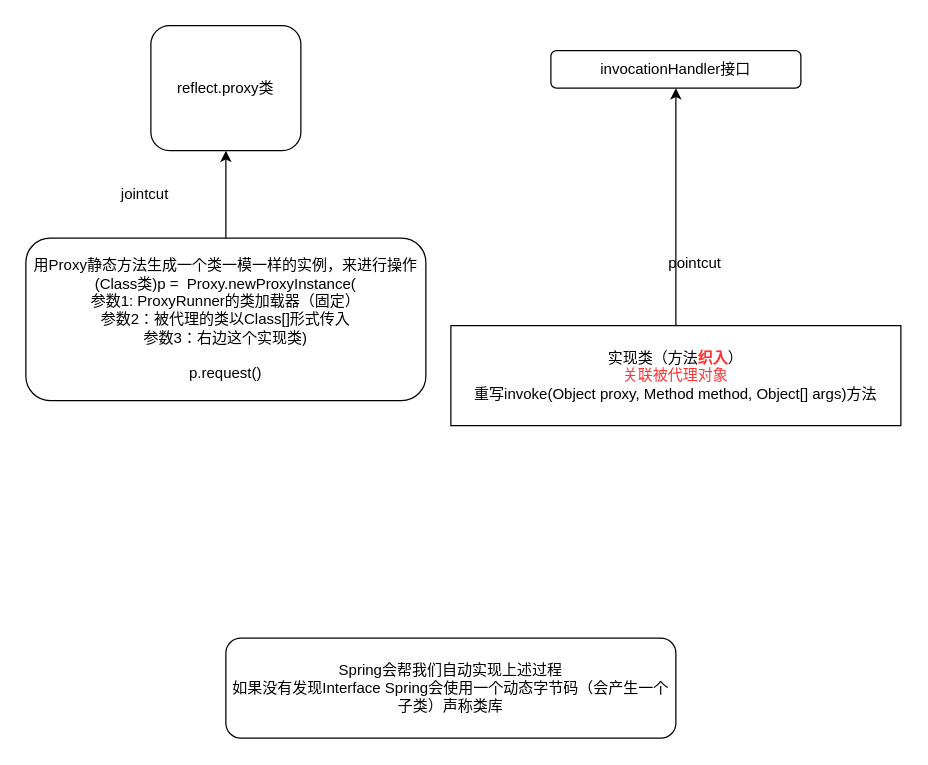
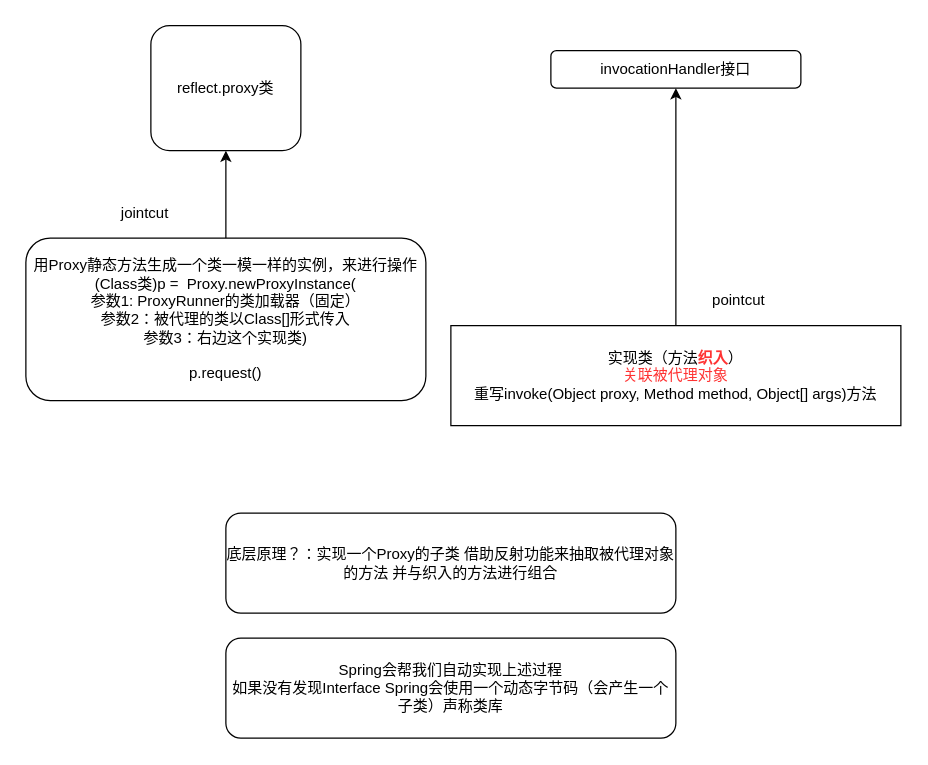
node "jointcut": moved (144, 194) -> (144, 213)
node "pointcut": moved (694, 263) -> (738, 301)
node "底层原理？：实现一个Proxy的子类 借助反射功能来抽取被代理对象的方法 并与织入的方法进行组合": added
